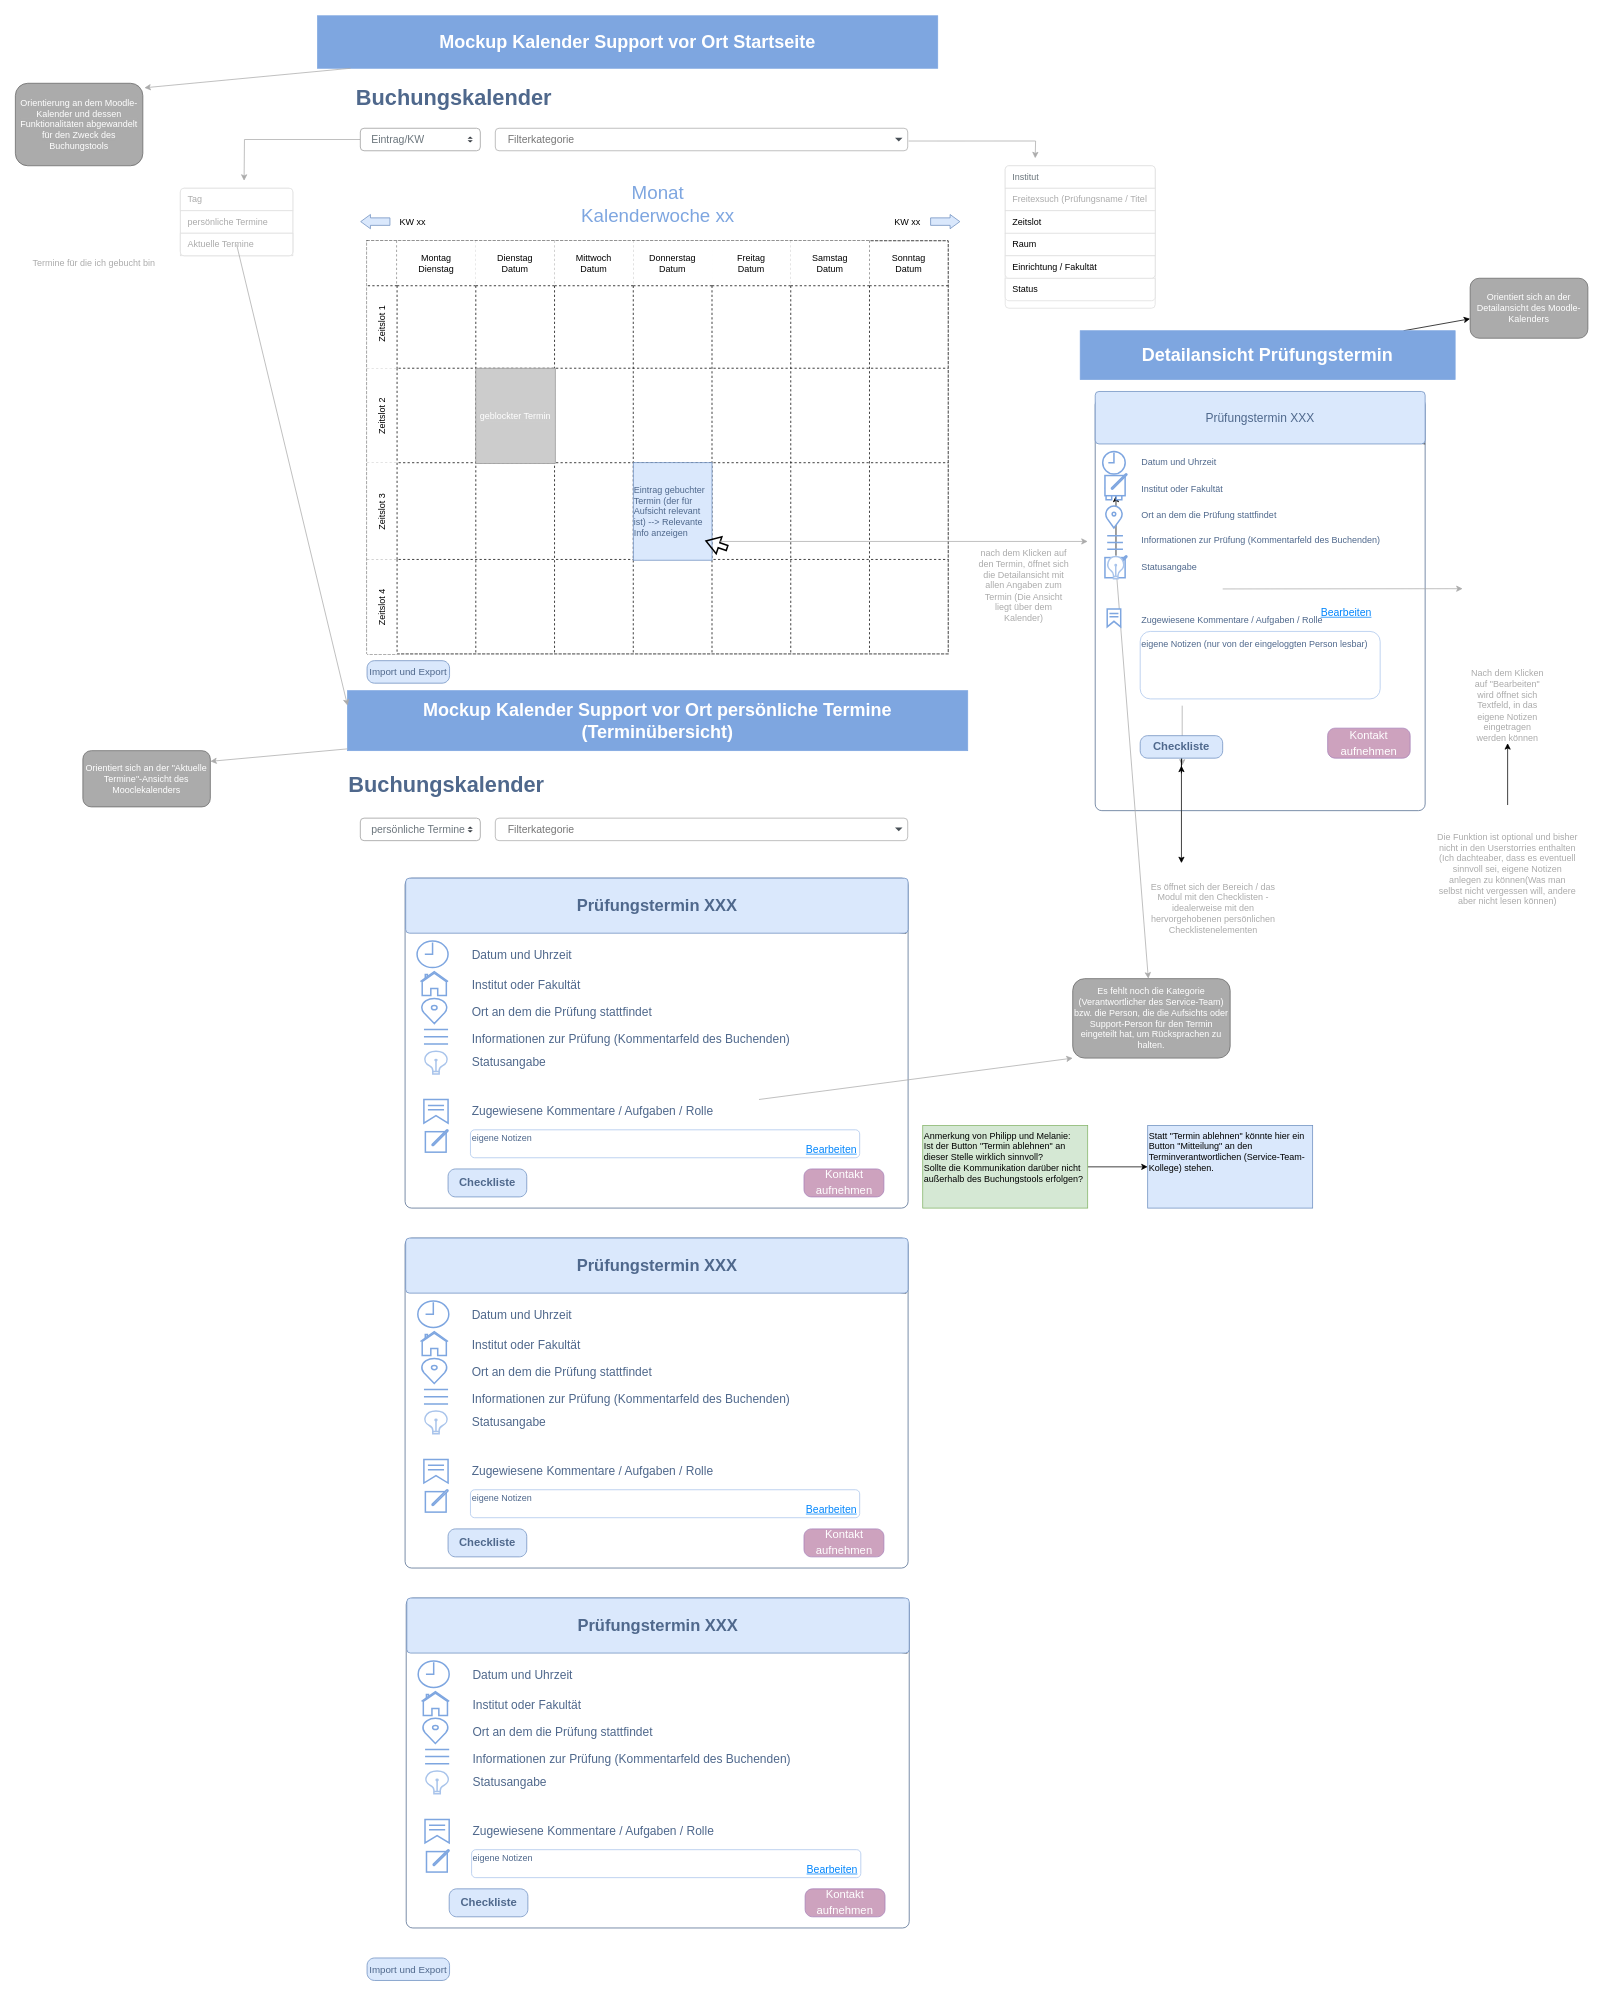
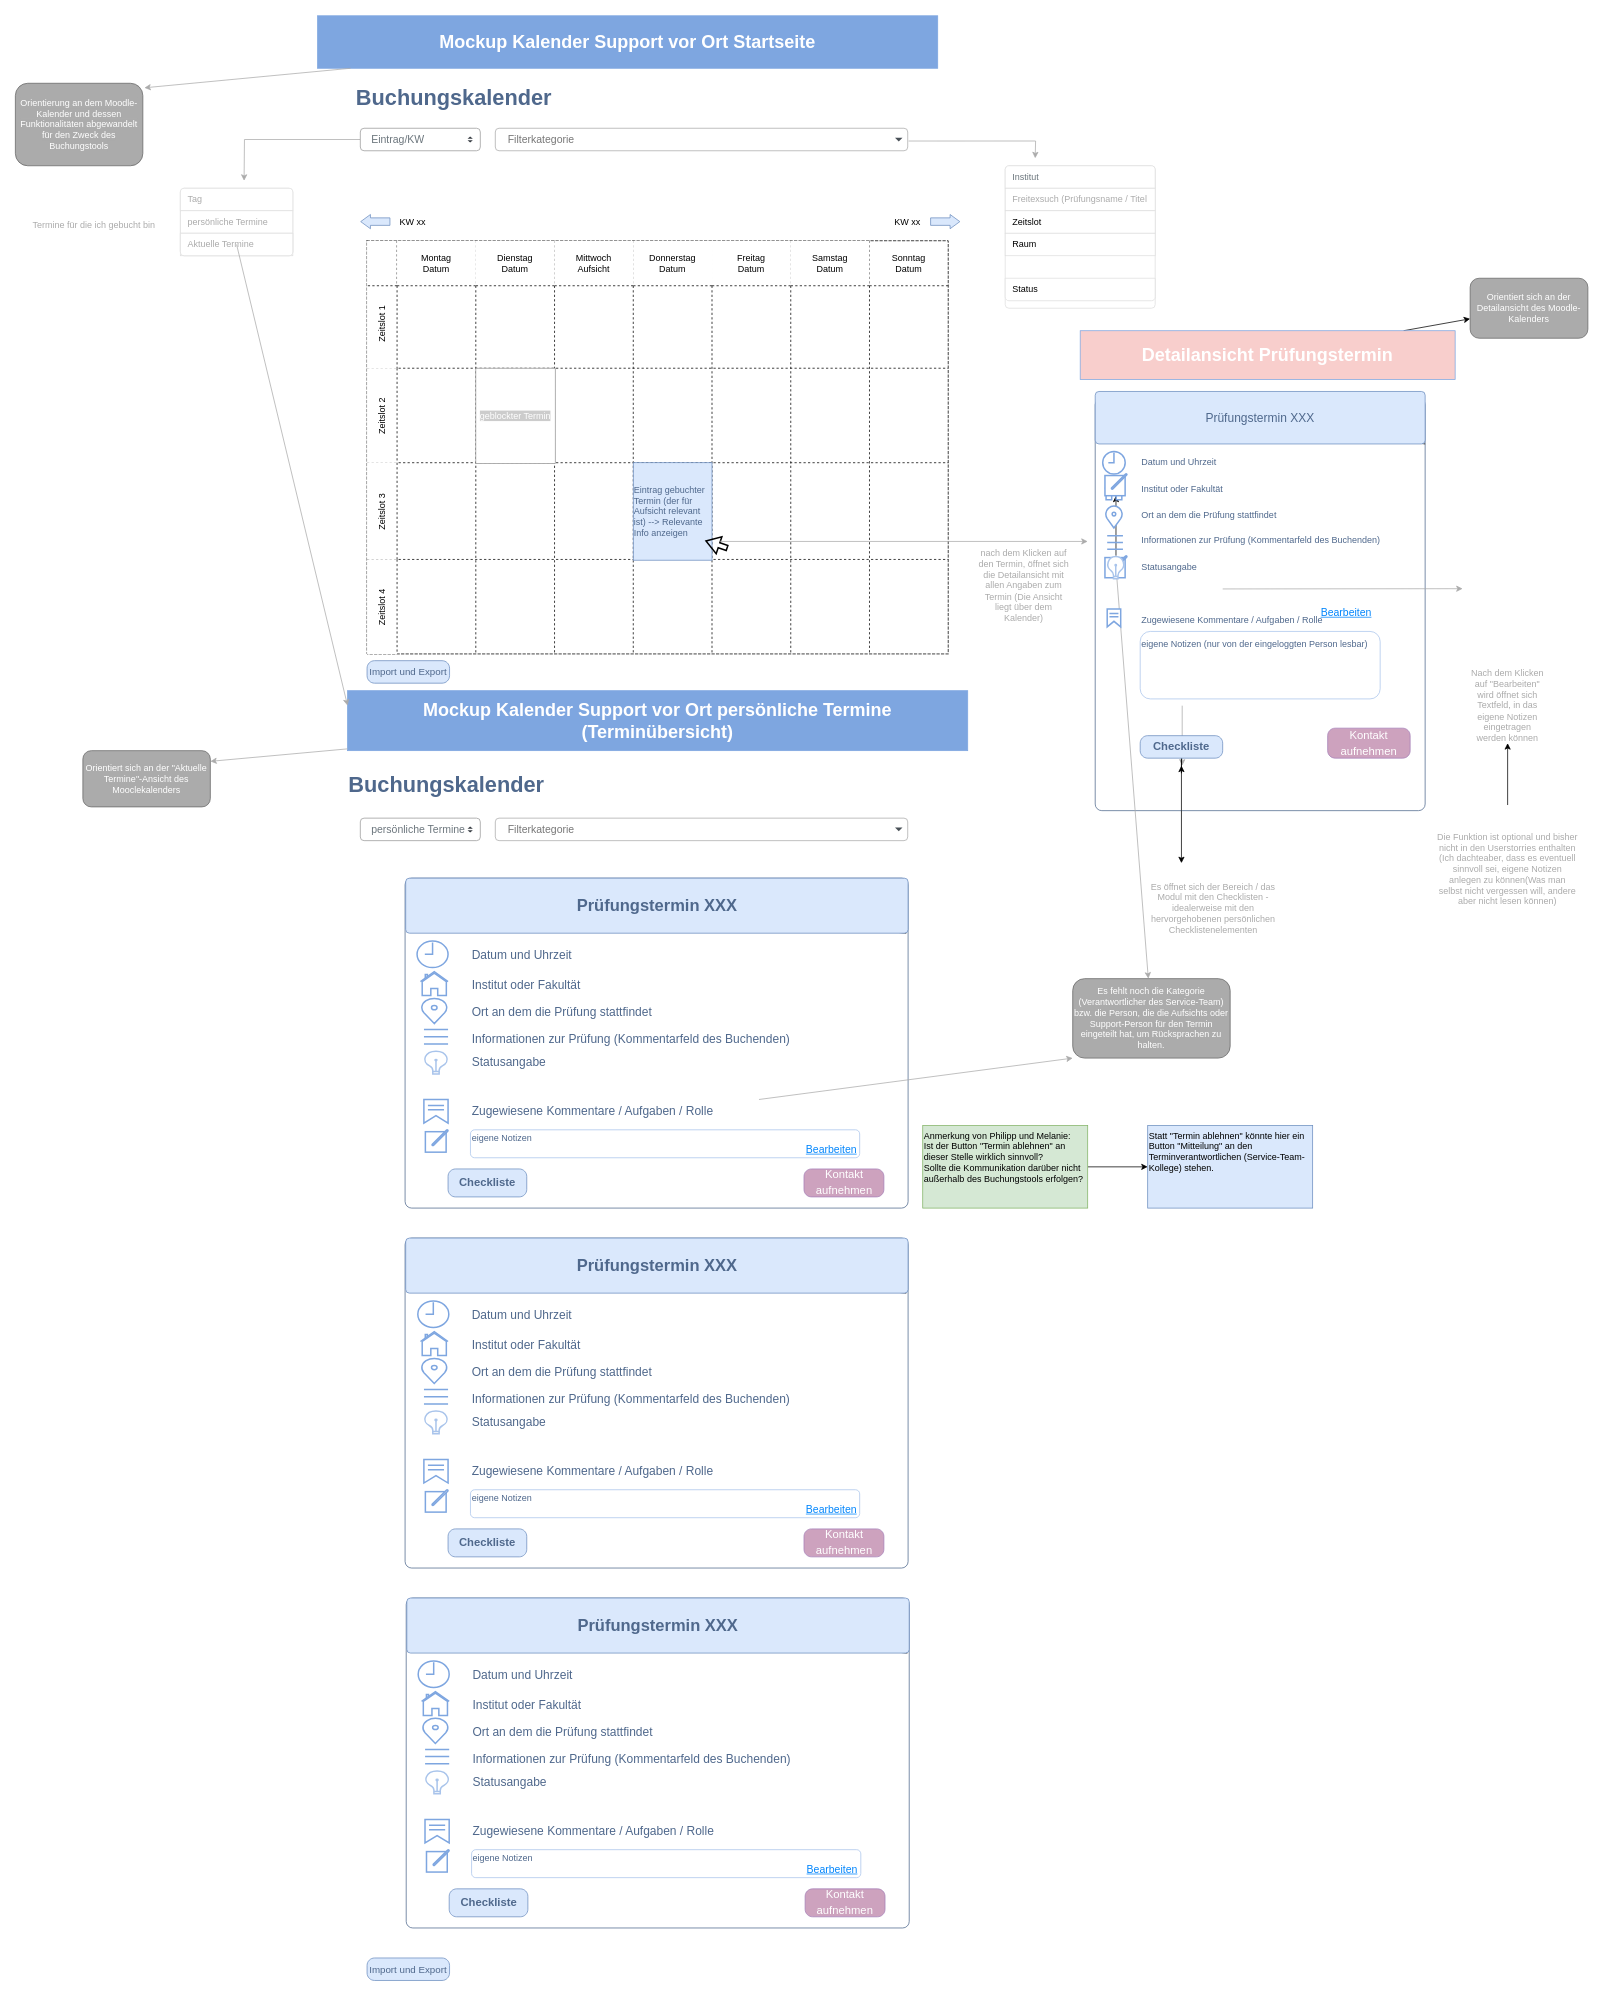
node "Monat Kalenderwoche xx": removed
node "Montag Dienstag": label "Montag Dienstag" -> "Montag Datum"
node "Mittwoch Datum": label "Mittwoch Datum" -> "Mittwoch Aufsicht"
node "Termine für die ich gebucht bin": moved (94, 263) -> (94, 225)
node "Einrichtung / Fakultät": removed
node "Detailansicht Prüfungstermin": fillcolor #7ea6e0 -> #f8cecc
node "geblockter Termin": fillcolor #cccccc -> #ffffff
